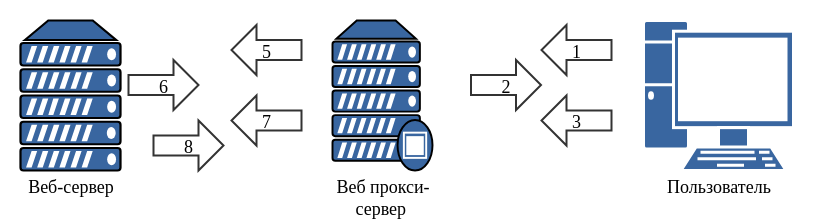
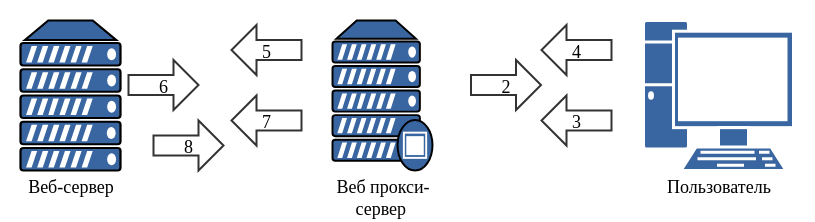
node "1": label "1" -> "4"
